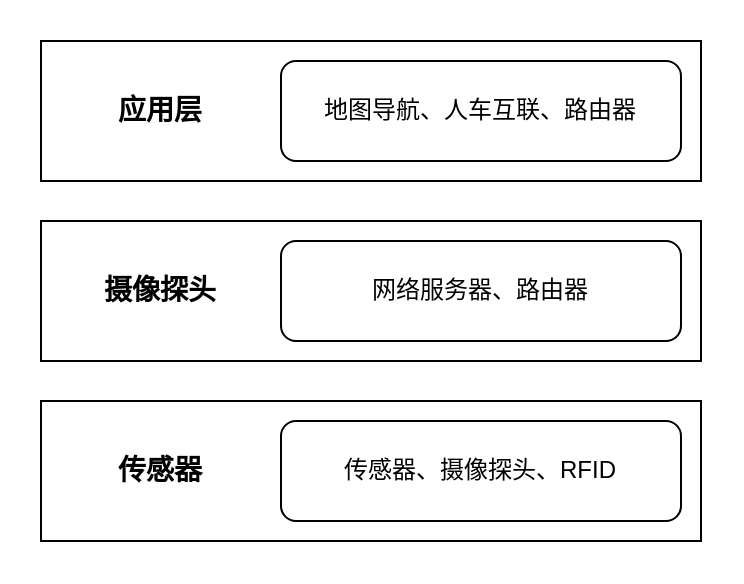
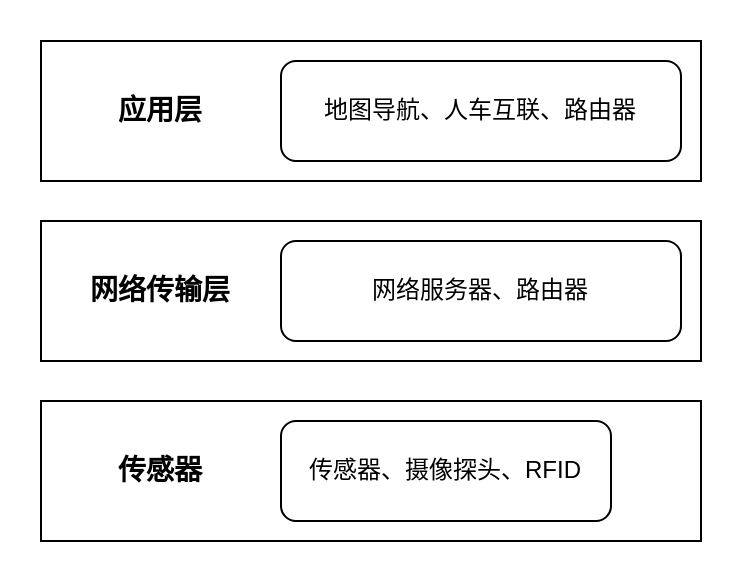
node "摄像探头": label "摄像探头" -> "网络传输层"
node "传感器、摄像探头、RFID": size 400x100 -> 330x100
